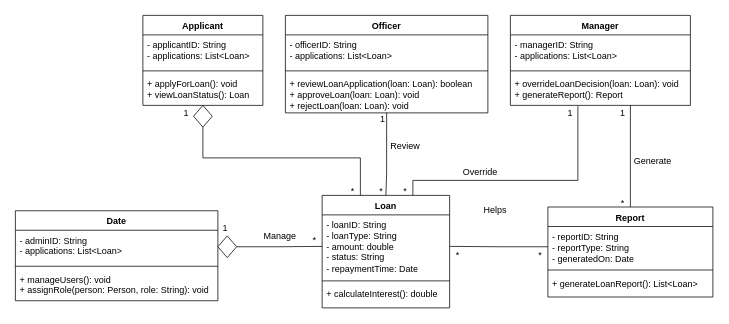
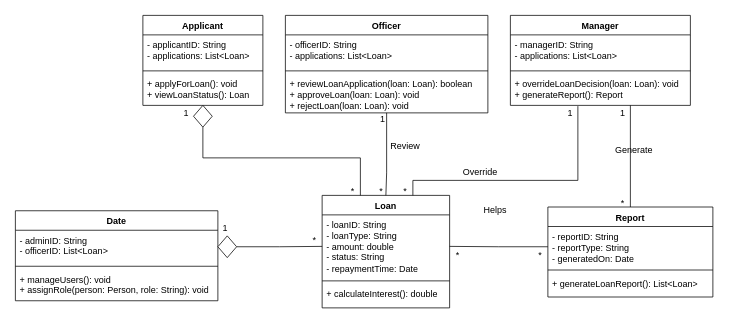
node "Generate": moved (653, 162) -> (634, 150)
node "Manage": removed
node "- adminID: String - applications: List<Loan>": label "- adminID: String - applications: List<Loan>" -> "- adminID: String - officerID: List<Loan>"
